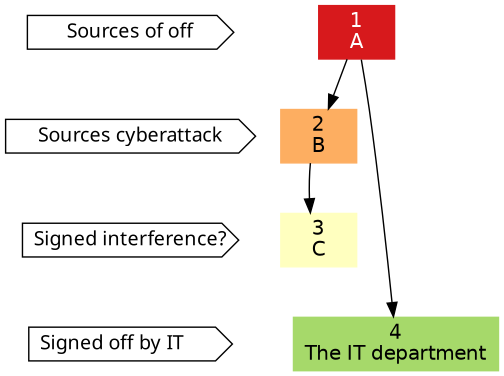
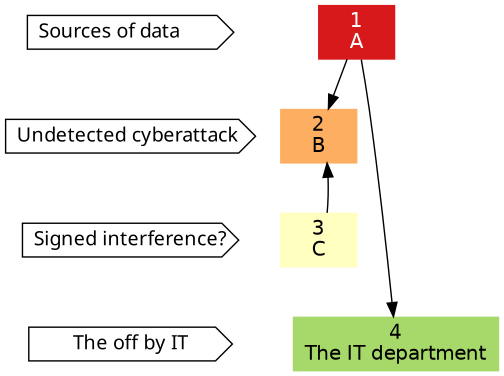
node "Sources of off": label "Sources of off" -> "Sources of data"
node "Sources cyberattack": label "Sources cyberattack" -> "Undetected cyberattack"
edge "2 B" -> "3 C": reversed
node "Signed off by IT": label "Signed off by IT" -> "The off by IT"
